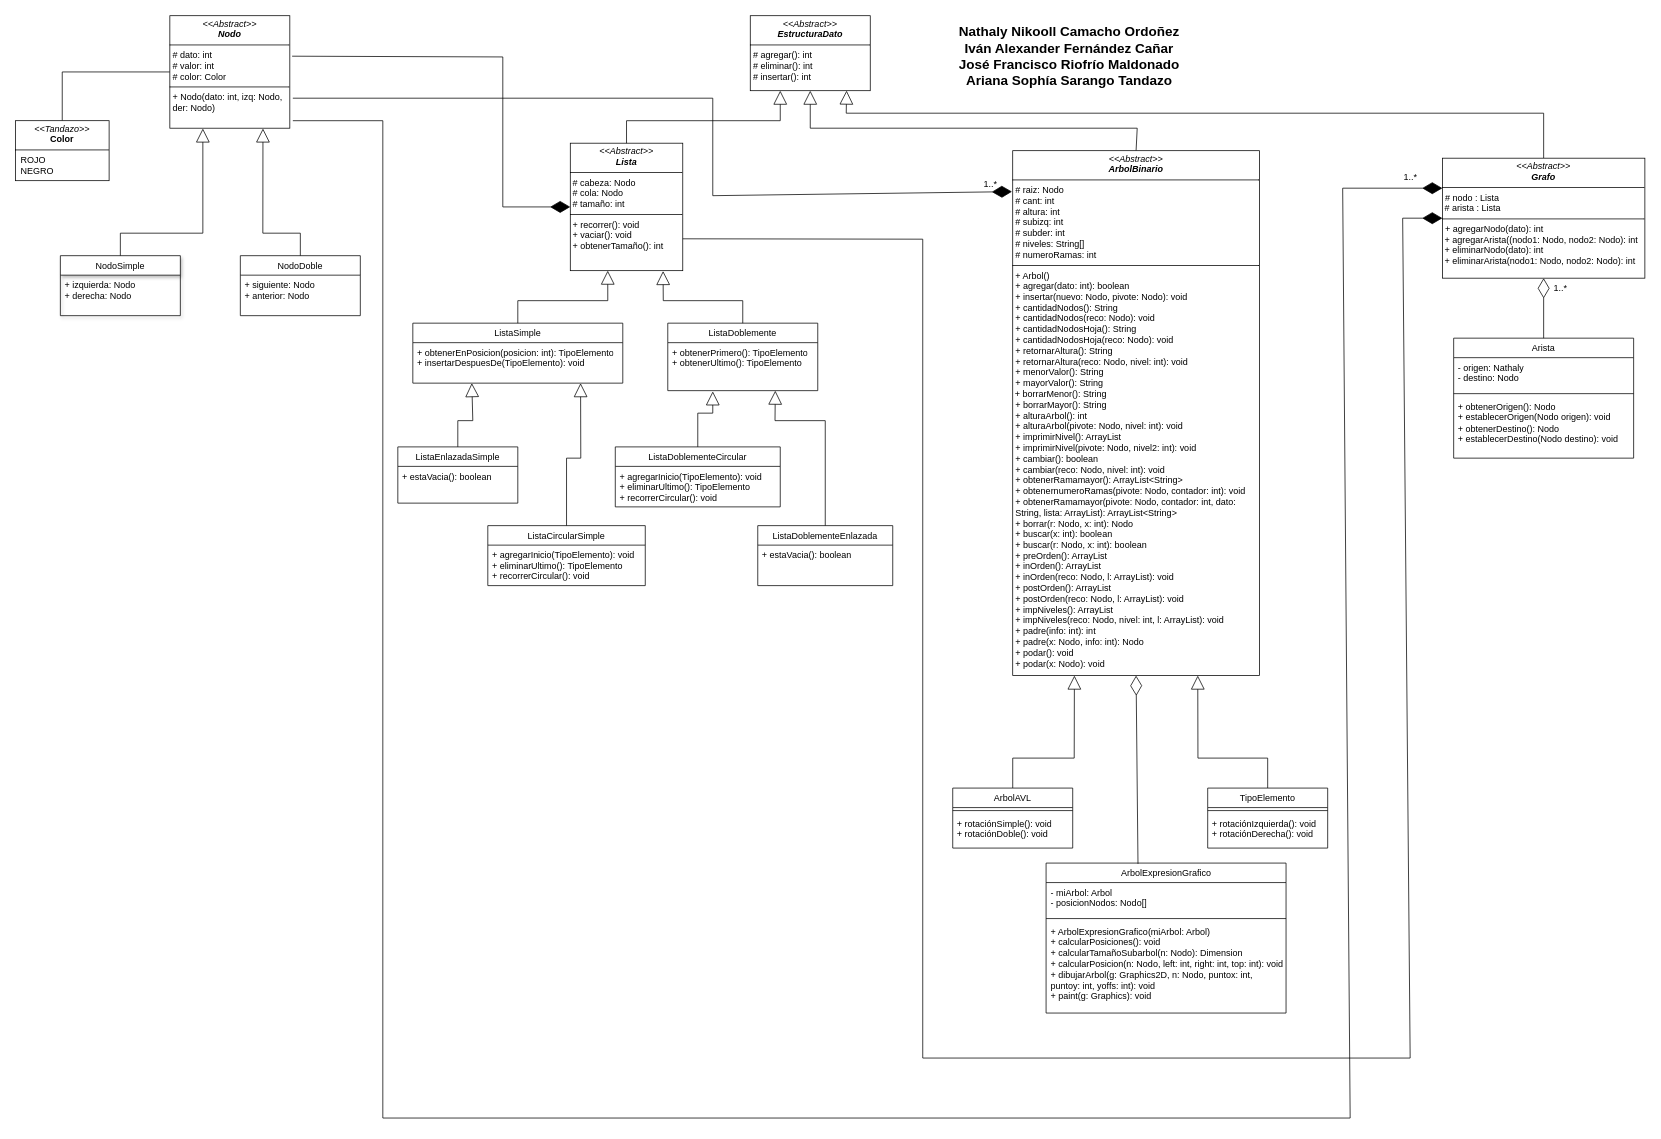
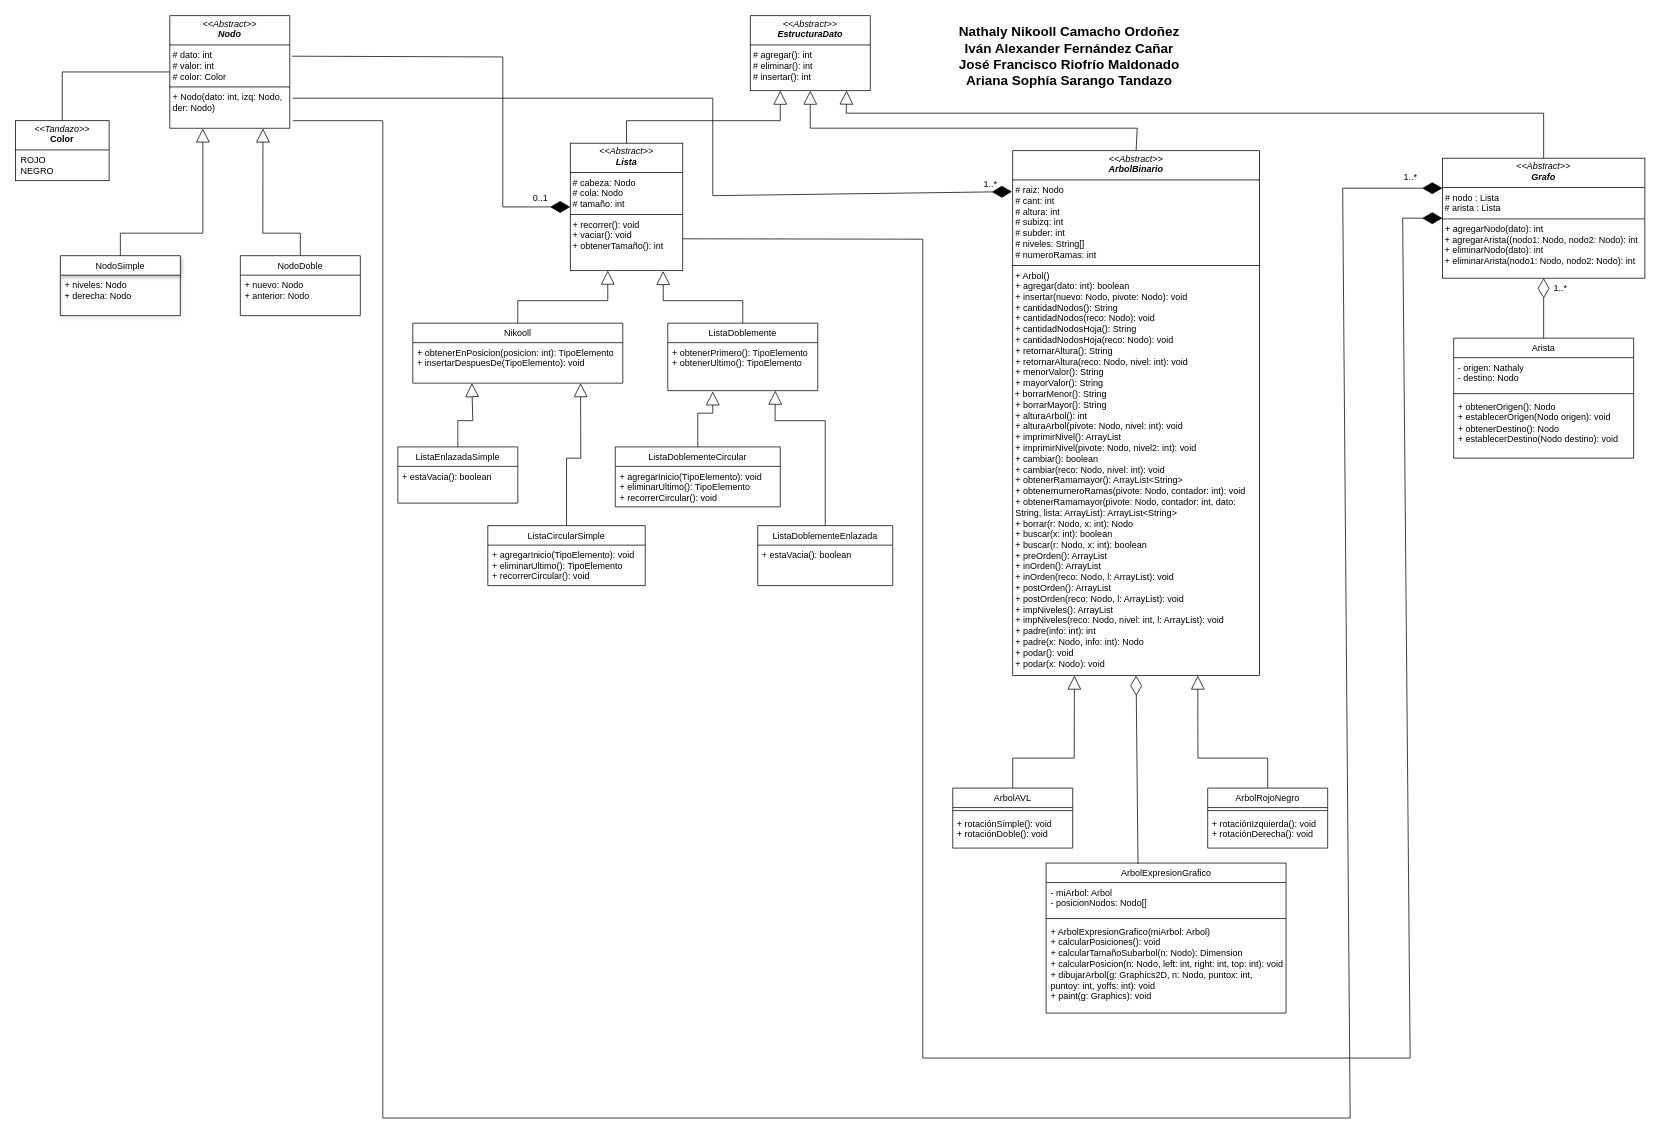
node "0..1": added
node "+ izquierda: Nodo + derecha: Nodo": label "+ izquierda: Nodo + derecha: Nodo" -> "+ niveles: Nodo + derecha: Nodo"
node "+ siguiente: Nodo + anterior: Nodo": label "+ siguiente: Nodo + anterior: Nodo" -> "+ nuevo: Nodo + anterior: Nodo"
node "ListaSimple": label "ListaSimple" -> "Nikooll"
node "TipoElemento": label "TipoElemento" -> "ArbolRojoNegro"
